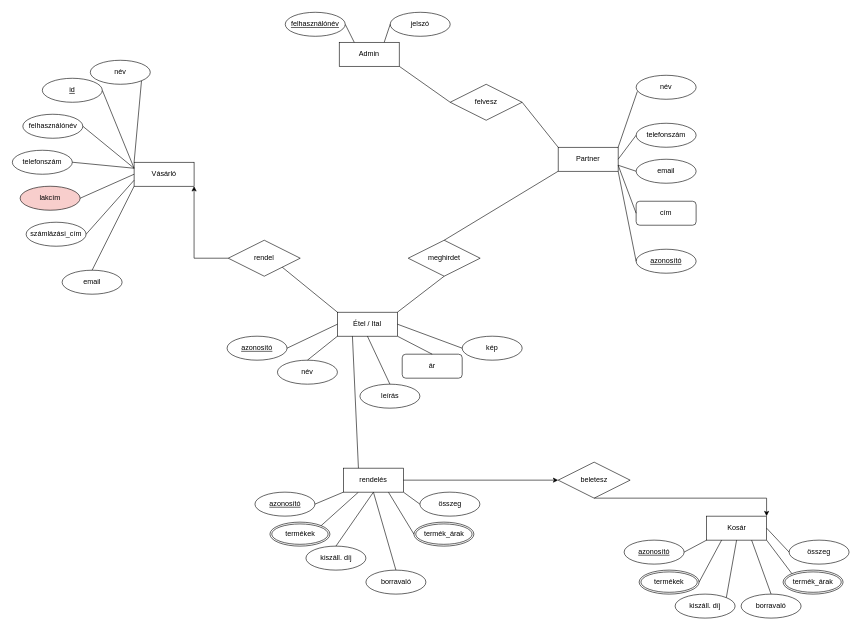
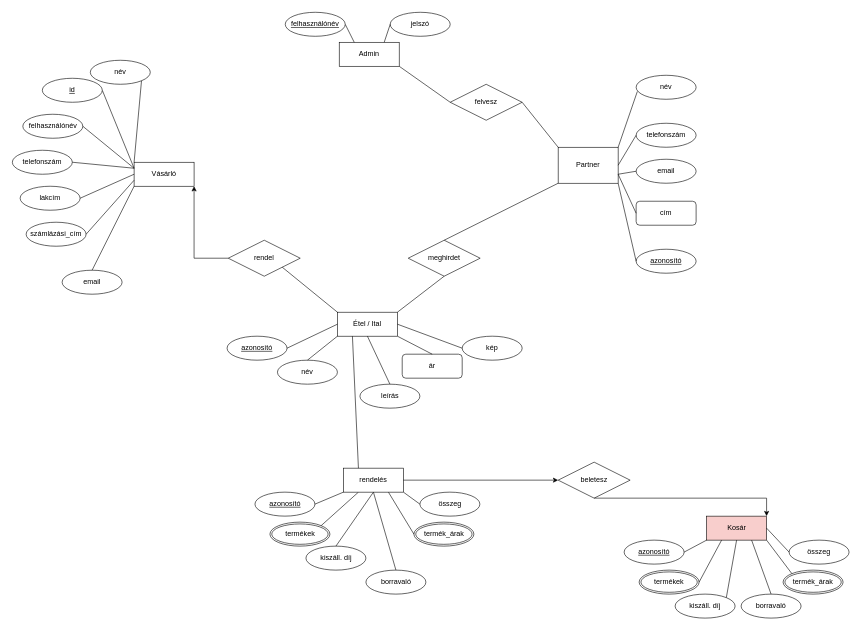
node "Partner": size 60x24 -> 60x36
node "lakcím": fillcolor #f8cecc -> #ffffff
node "Kosár": fillcolor #ffffff -> #f8cecc
